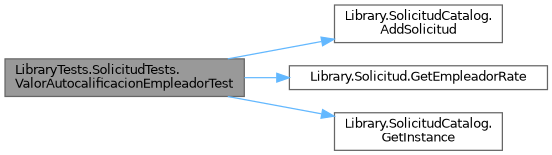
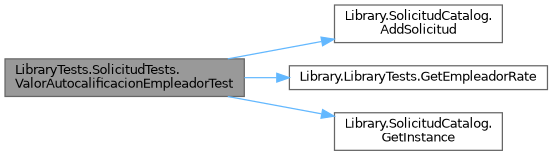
node "Library.Solicitud.GetEmpleadorRate": label "Library.Solicitud.GetEmpleadorRate" -> "Library.LibraryTests.GetEmpleadorRate"
